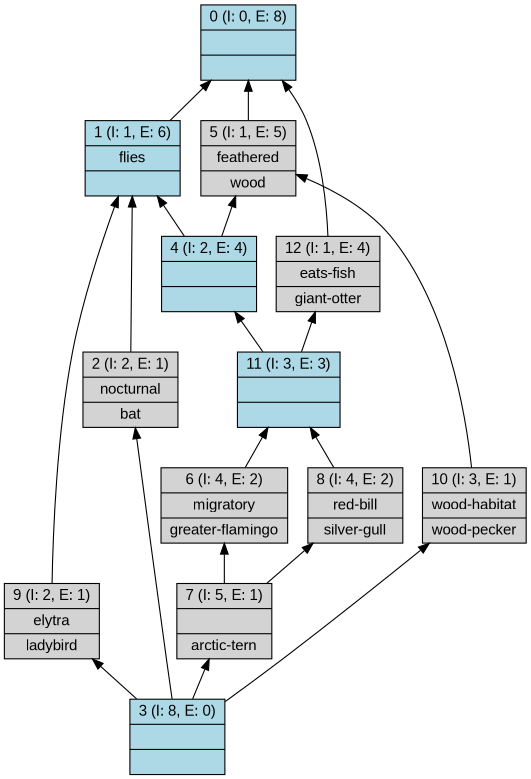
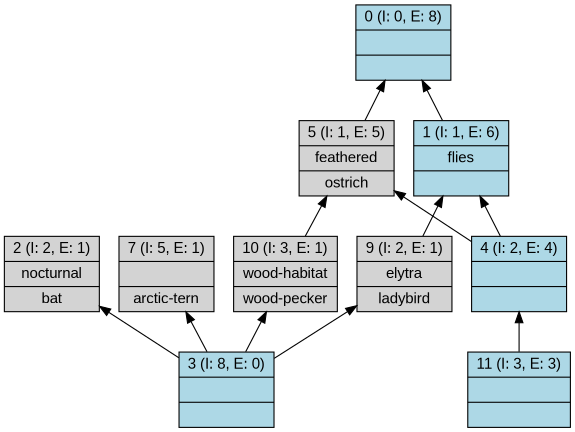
node "5 (I: 1, E: 5)": text "wood" -> "ostrich"
node "12 (I: 1, E: 4)": removed
edge "2 (I: 2, E: 1)" -> "1 (I: 1, E: 6)": removed
node "6 (I: 4, E: 2)": removed
node "8 (I: 4, E: 2)": removed
